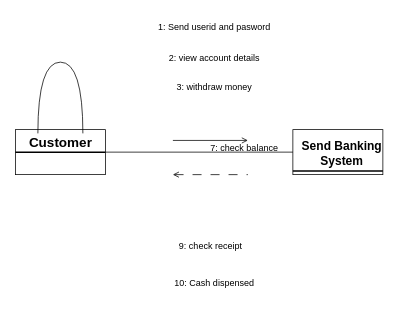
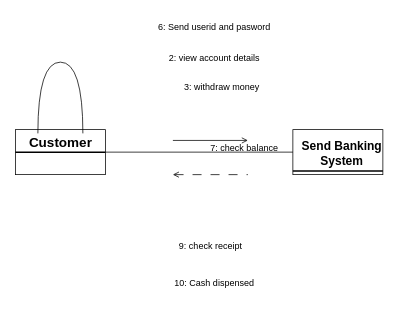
node "1: Send userid and pasword": label "1: Send userid and pasword" -> "6: Send userid and pasword"
node "3: withdraw money": moved (214, 86) -> (222, 86)
